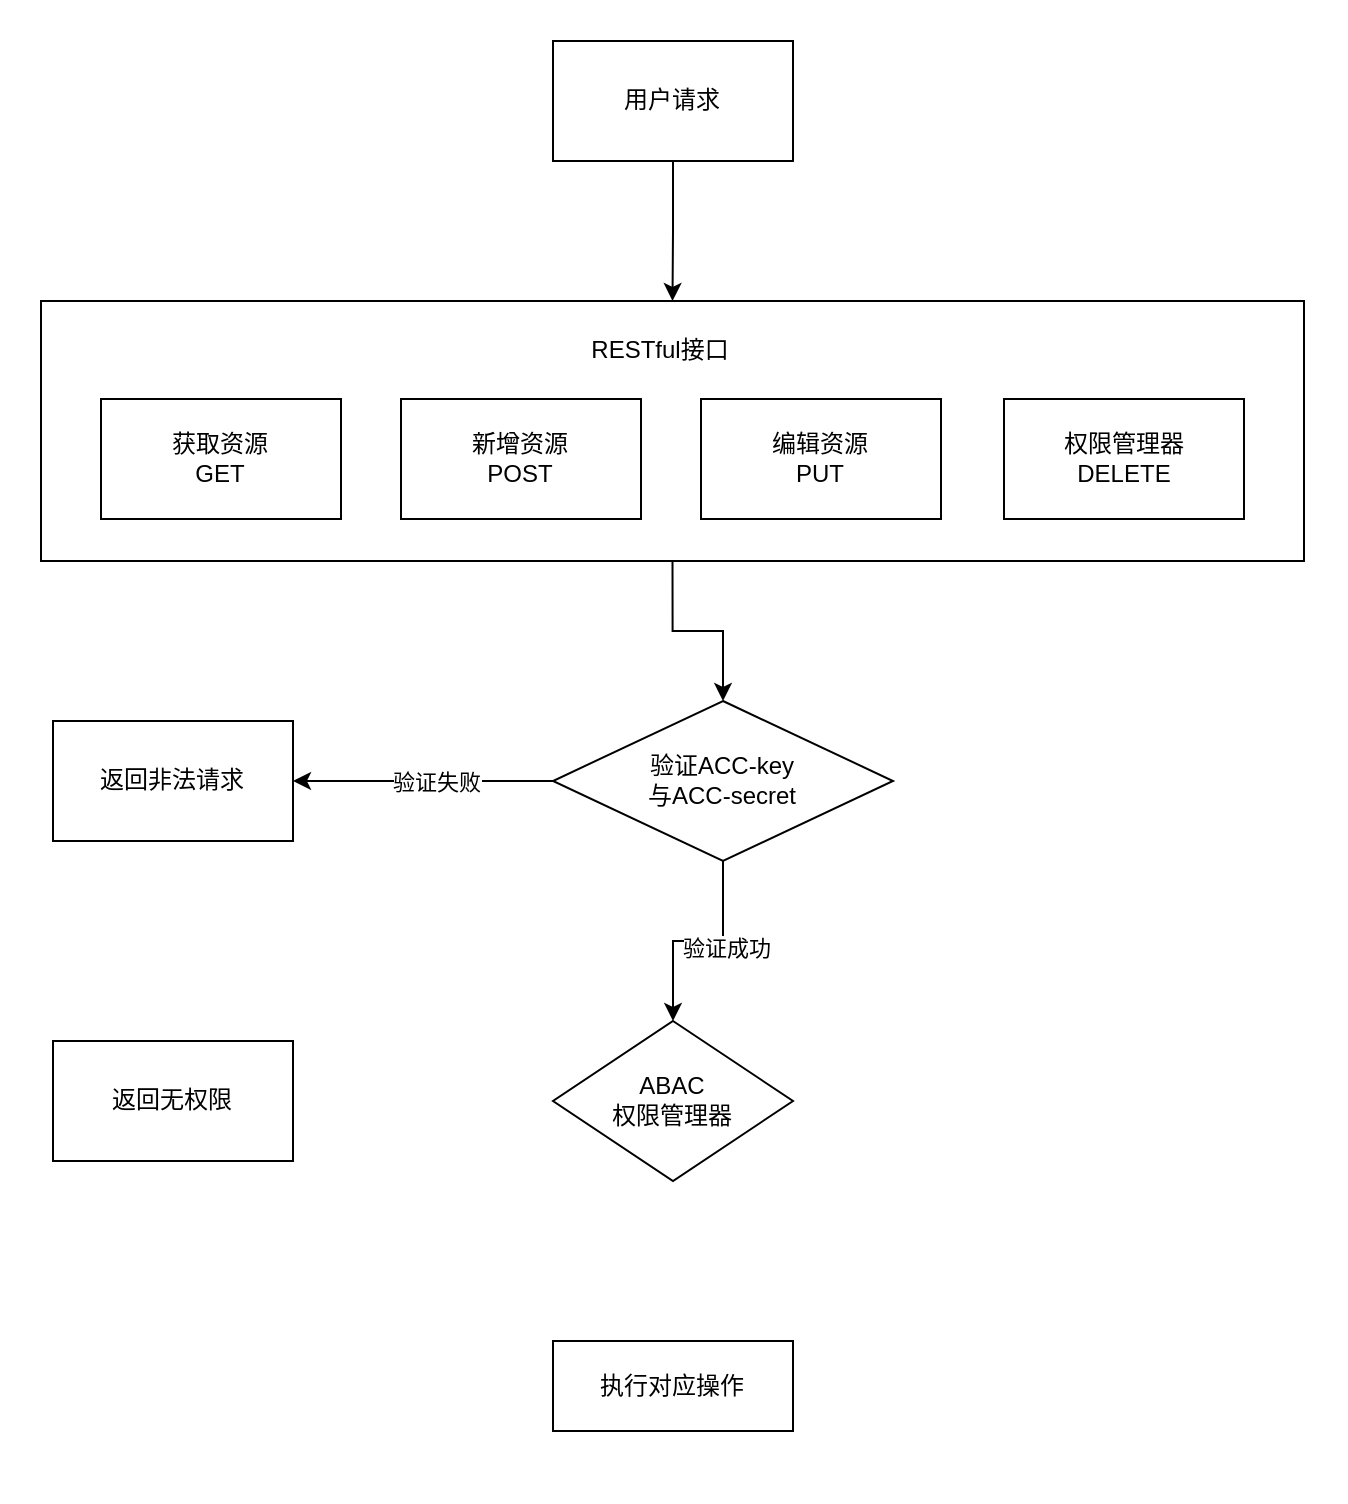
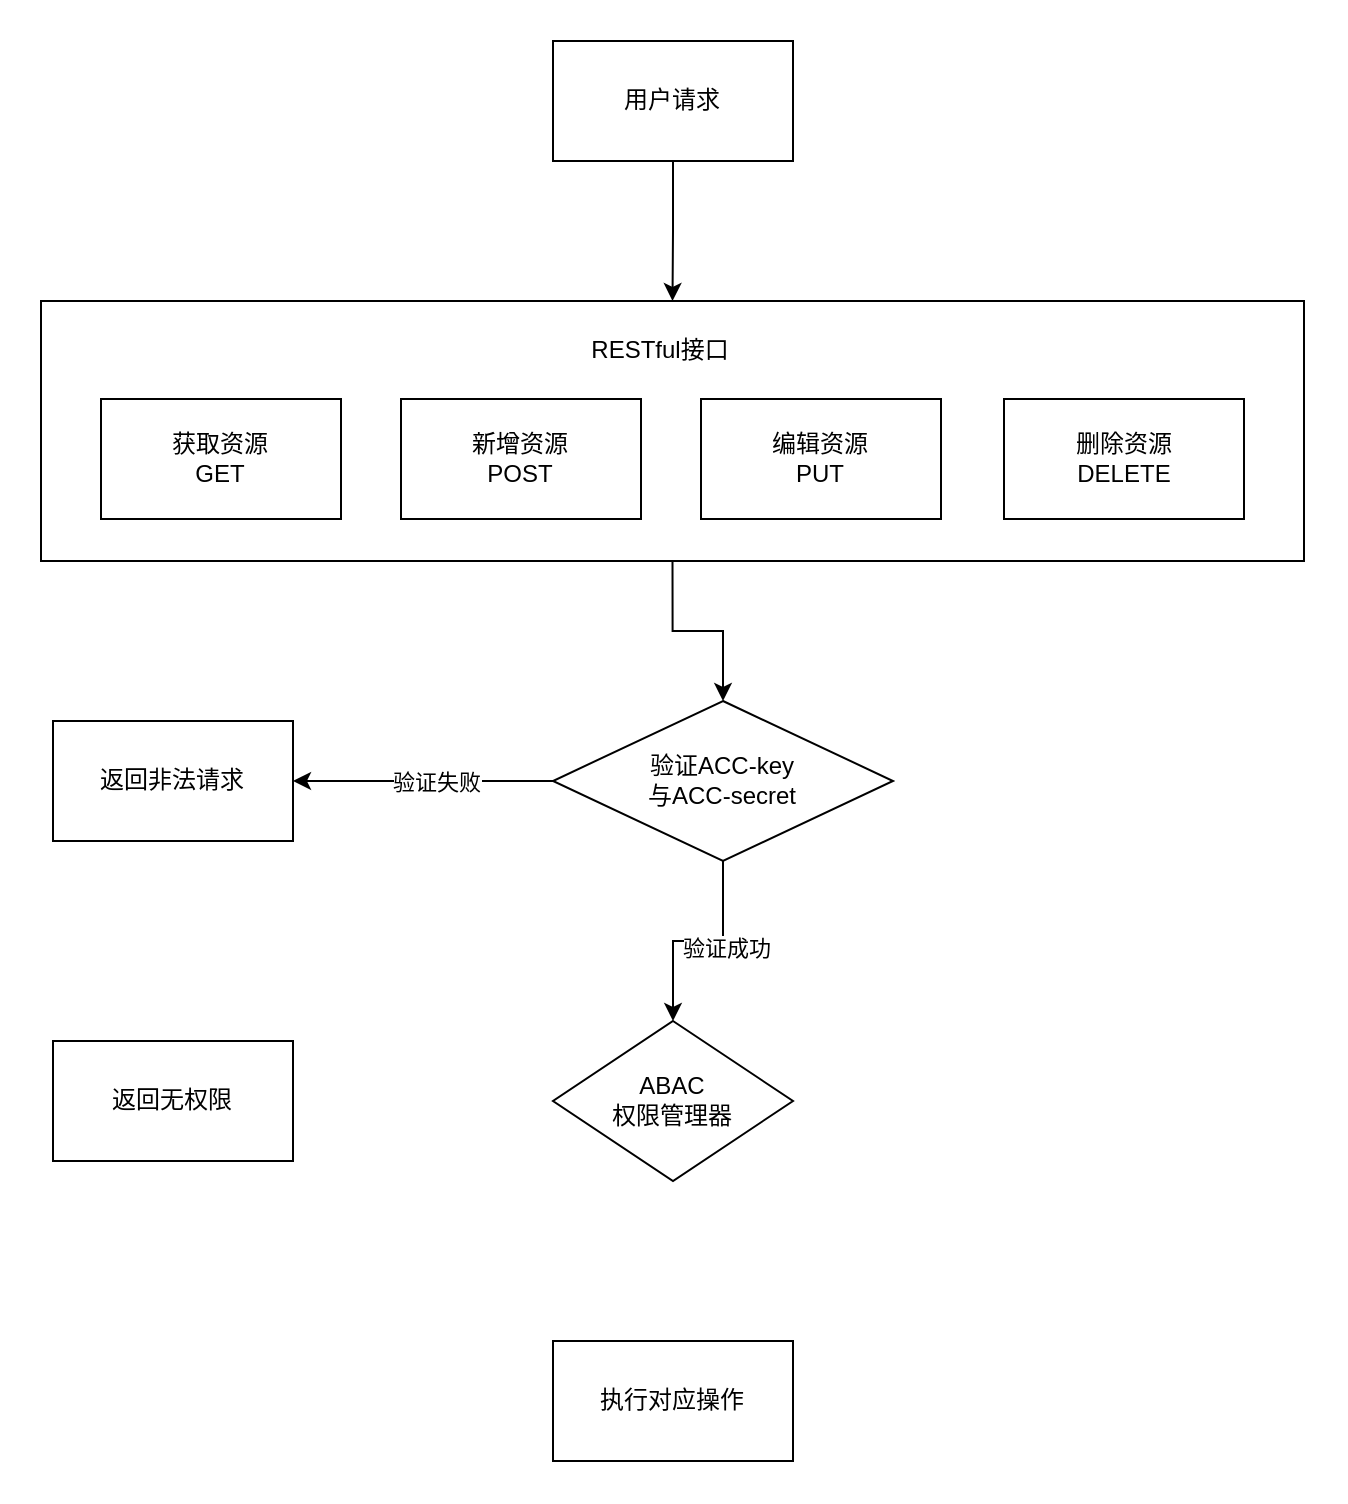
node "权限管理器 DELETE": label "权限管理器 DELETE" -> "删除资源 DELETE"
node "执行对应操作": size 240x90 -> 240x120
